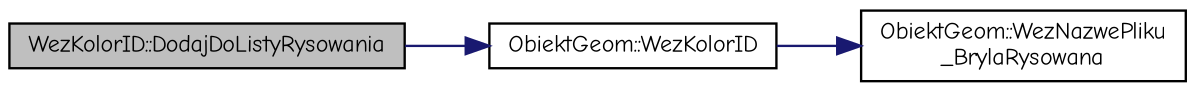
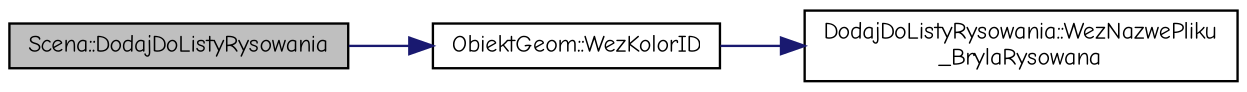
node "WezKolorID::DodajDoListyRysowania": label "WezKolorID::DodajDoListyRysowania" -> "Scena::DodajDoListyRysowania"
node "ObiektGeom::WezNazwePliku _BrylaRysowana": label "ObiektGeom::WezNazwePliku _BrylaRysowana" -> "DodajDoListyRysowania::WezNazwePliku _BrylaRysowana"
